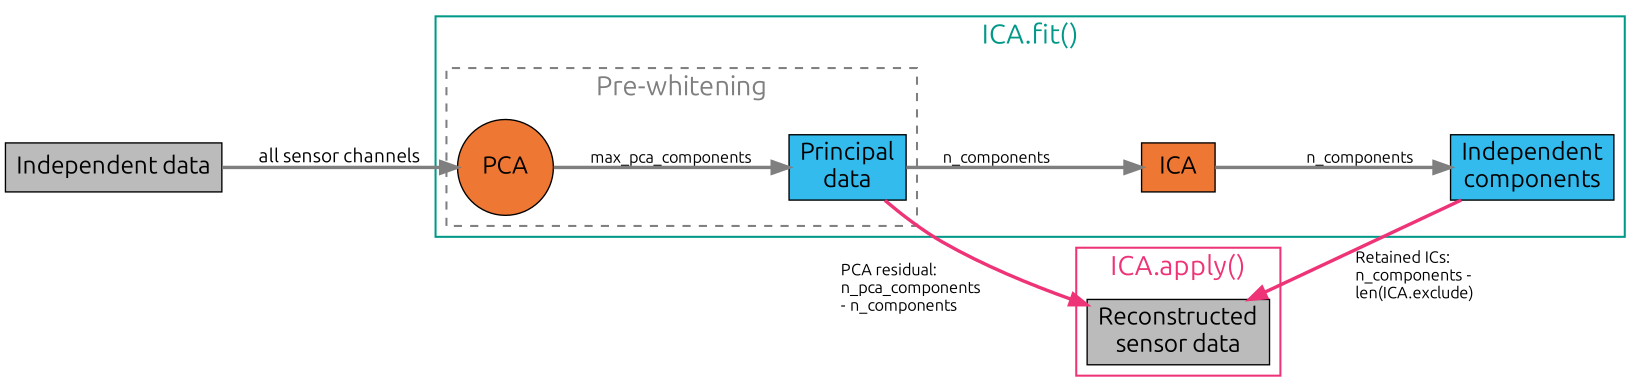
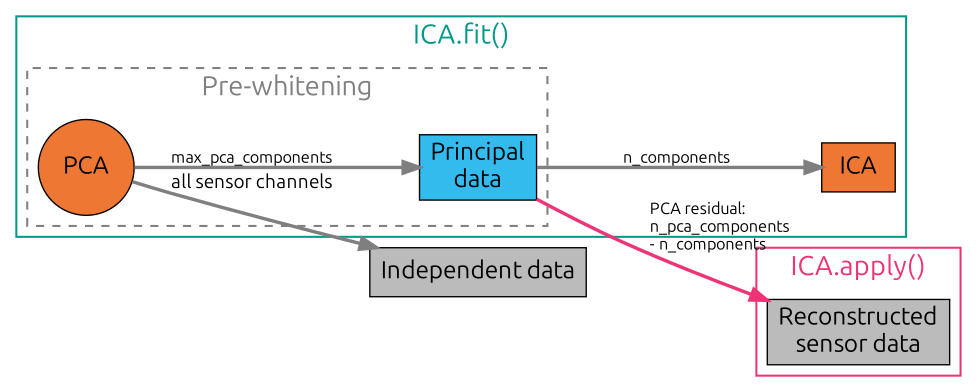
edge "Independent data" -> "PCA": reversed
node "Independent components": removed
